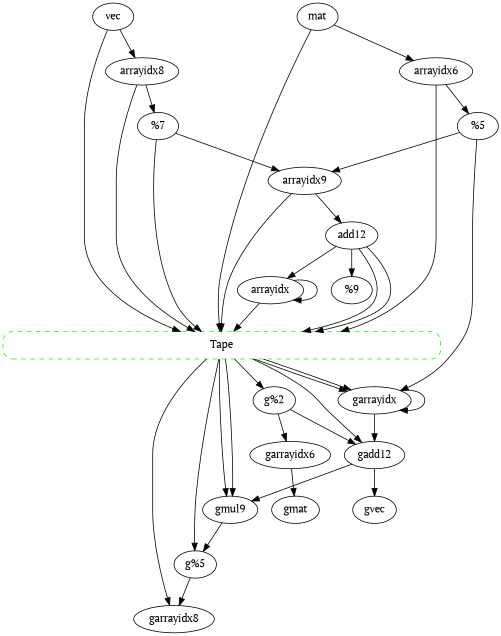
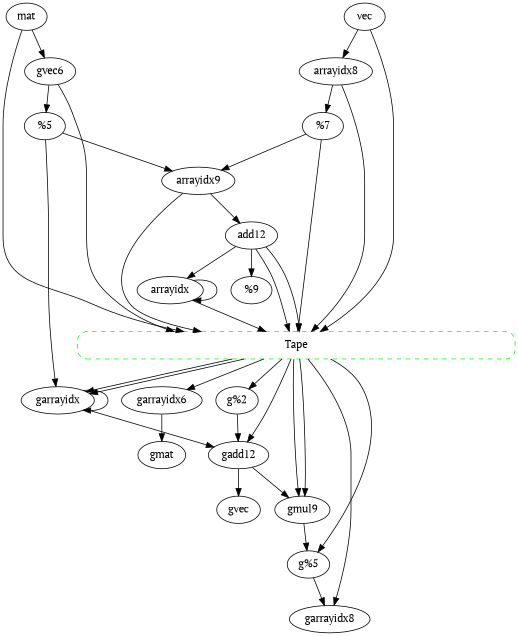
node "arrayidx6": label "arrayidx6" -> "gvec6"
edge "g%2" -> "garrayidx6": now "Tape" -> "garrayidx6"
